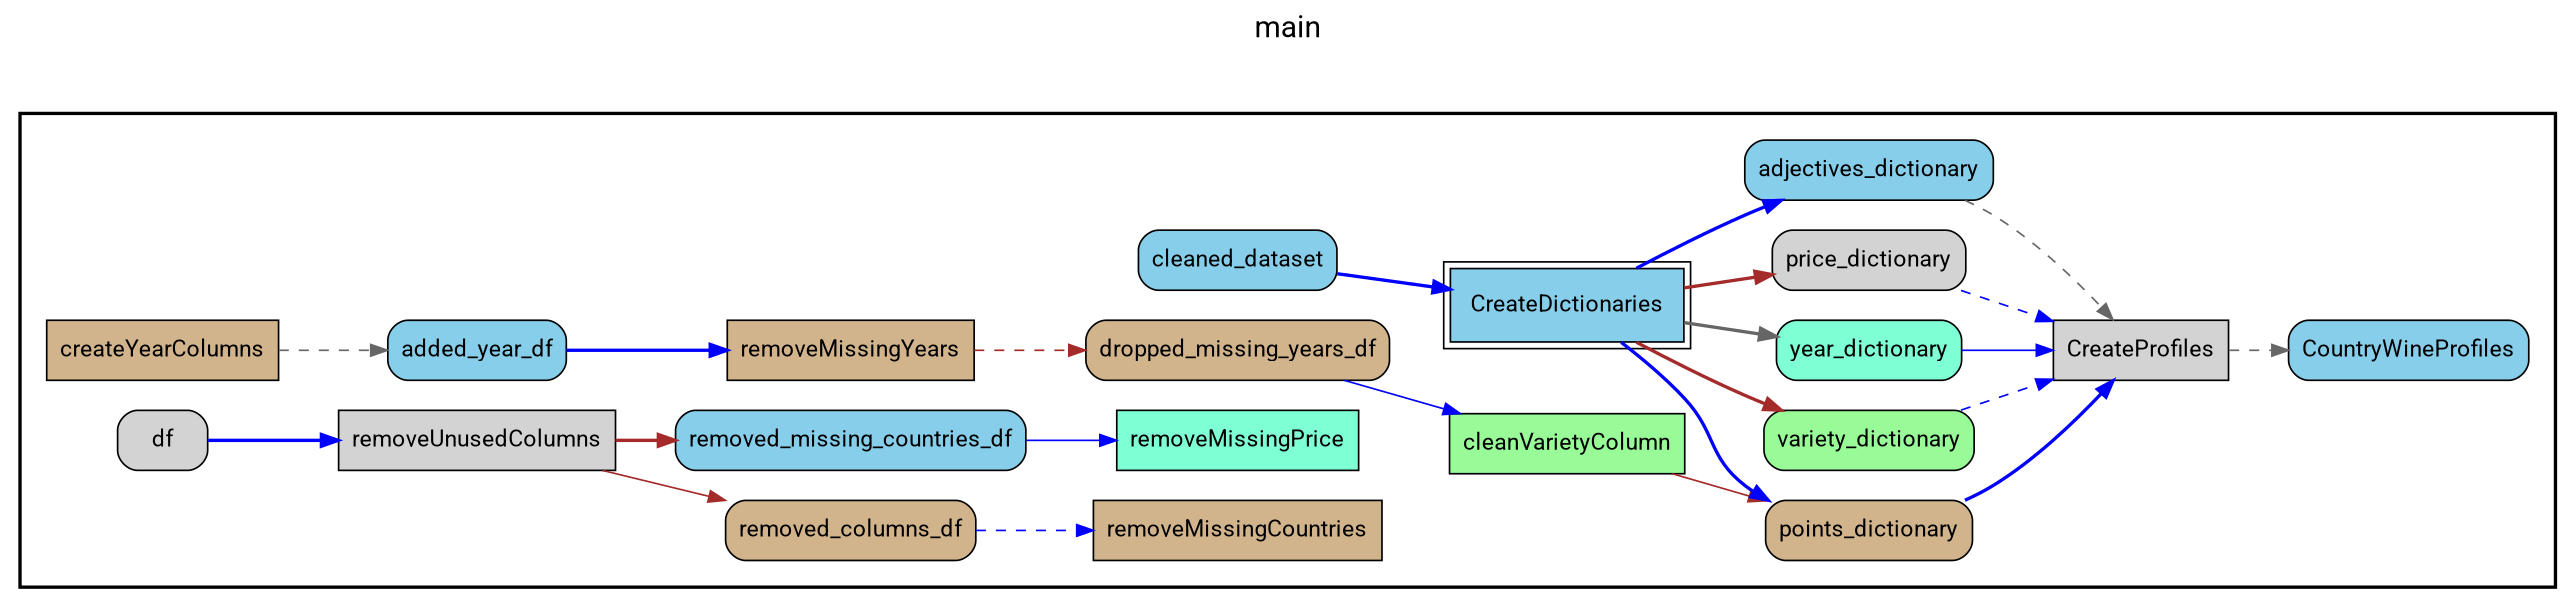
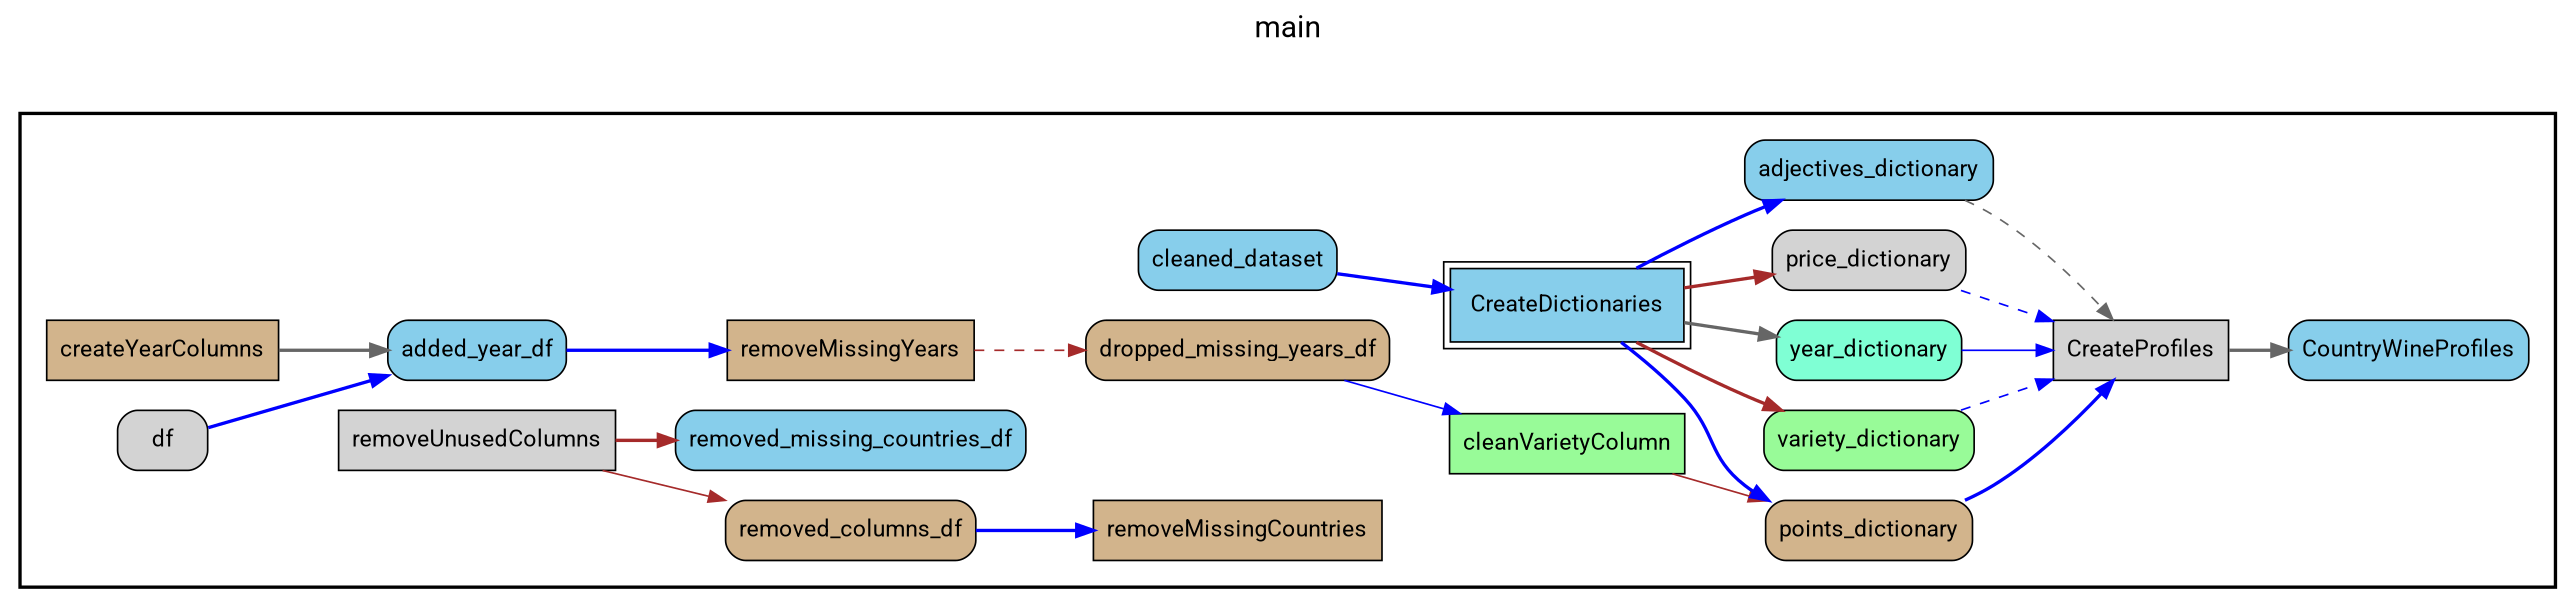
edge "createYearColumns" -> "added_year_df": style dashed -> bold
edge "CreateProfiles" -> "CountryWineProfiles": style dashed -> bold
edge "df" -> "removeUnusedColumns": now "df" -> "added_year_df"
node "removeMissingPrice": removed
edge "removed_columns_df" -> "removeMissingCountries": style dashed -> bold
